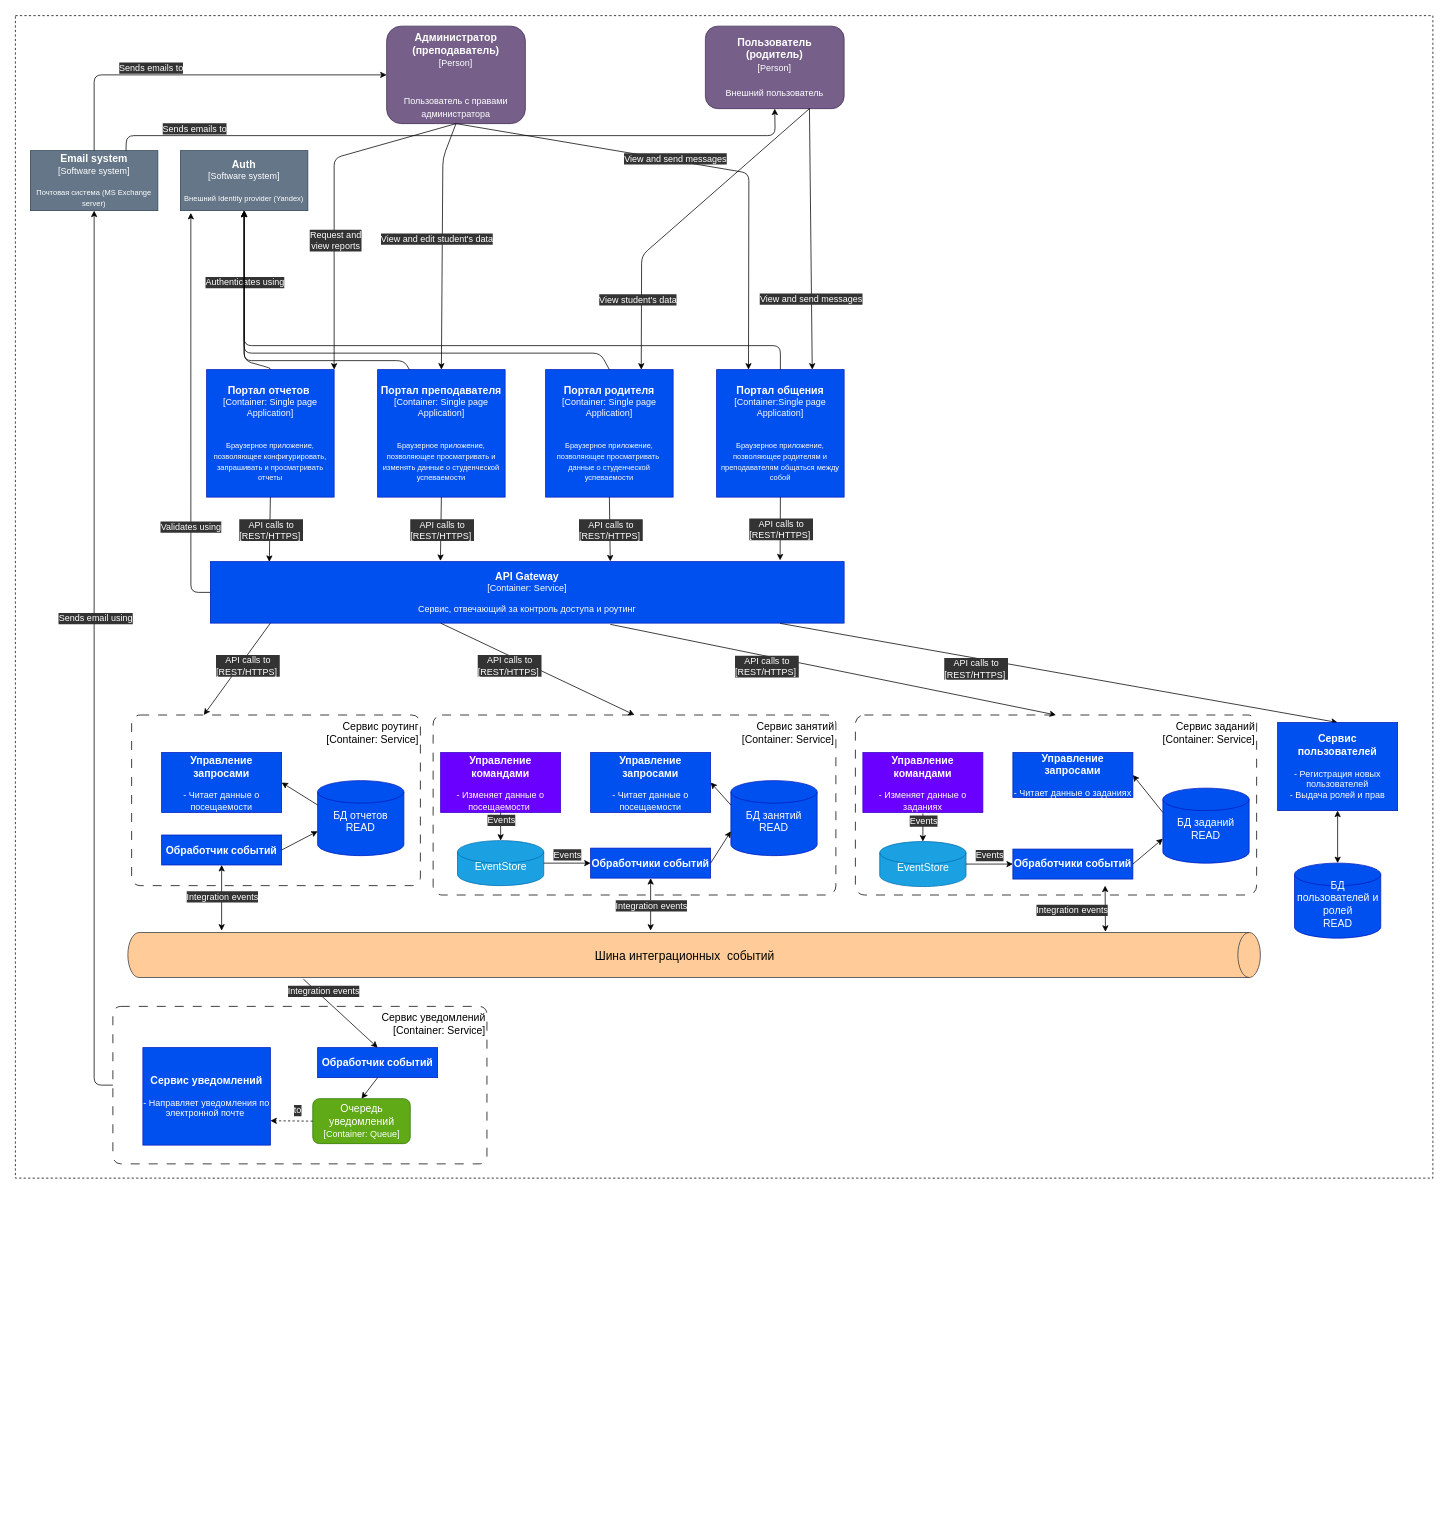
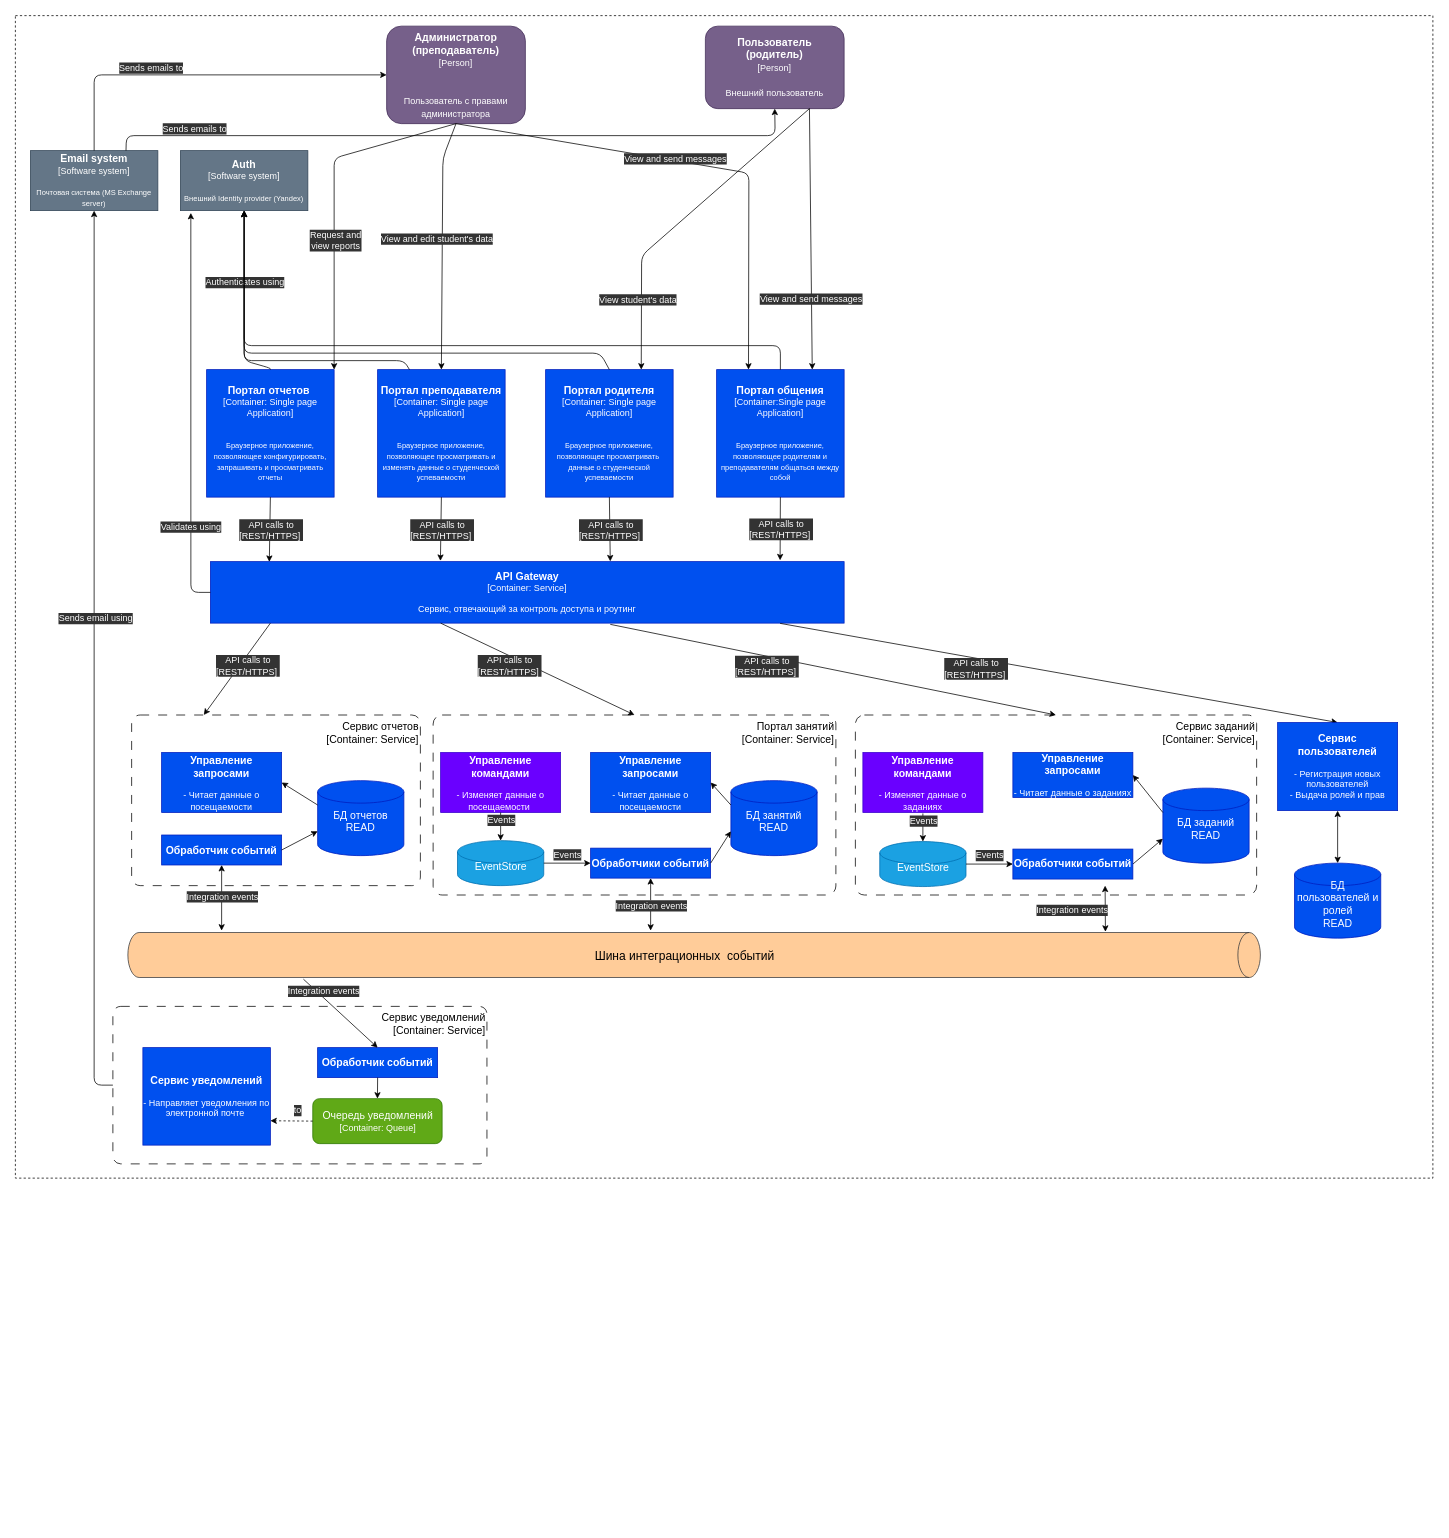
node "Сервис роутинг[Container: Service]": label "Сервис роутинг[Container: Service]" -> "Сервис отчетов[Container: Service]"
node "Сервис занятий[Container: Service]": label "Сервис занятий[Container: Service]" -> "Портал занятий[Container: Service]"
node "Очередь уведомлений [Container: Queue]": size 98x45 -> 129x45
